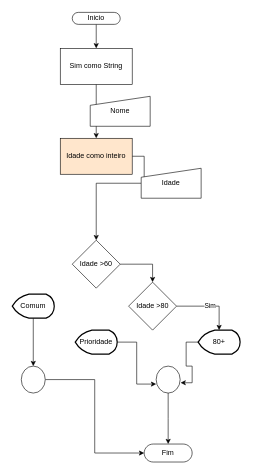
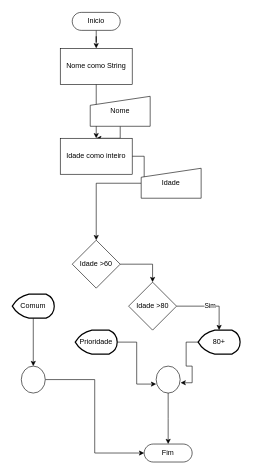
node "Inicio": size 48x12 -> 48x18
node "Sim como String": label "Sim como String" -> "Nome como String"
edge "Nome" -> "Idade como inteiro": added
node "Idade como inteiro": fillcolor #ffe6cc -> #ffffff
